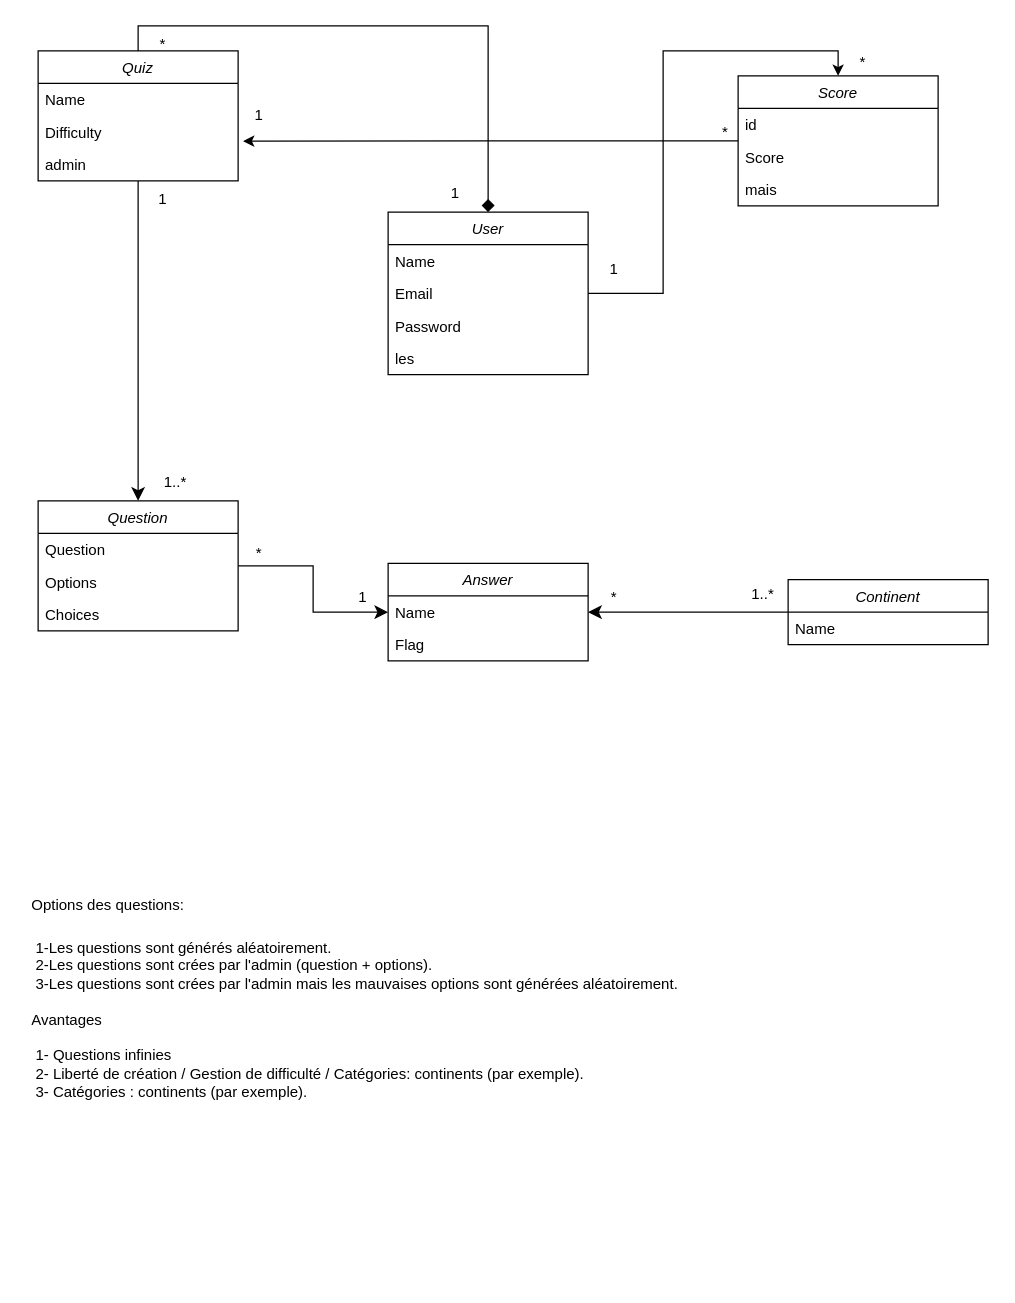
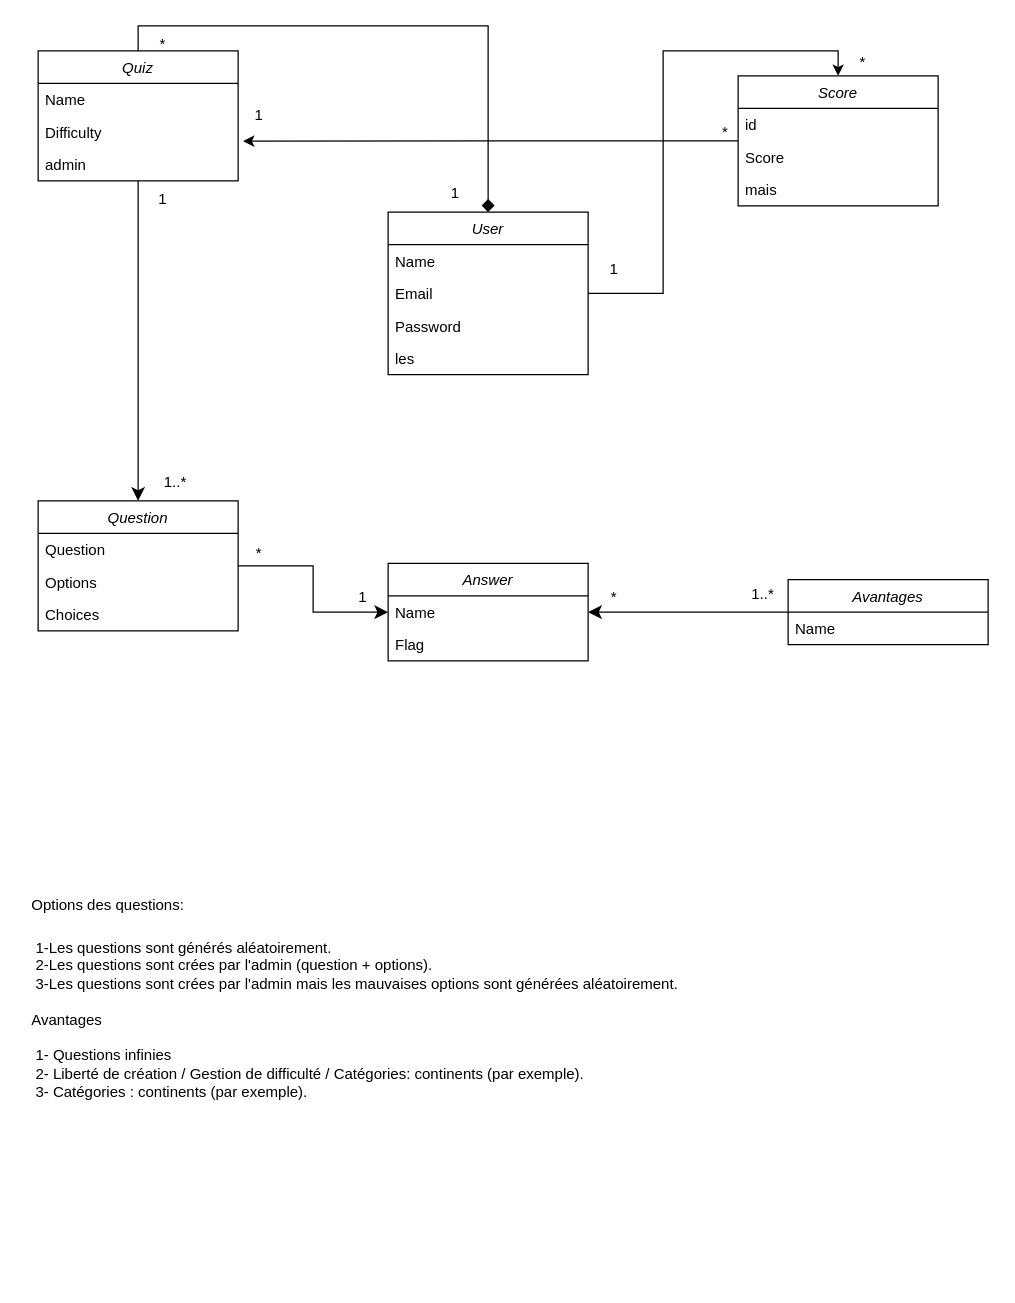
node "Continent": label "Continent" -> "Avantages"
